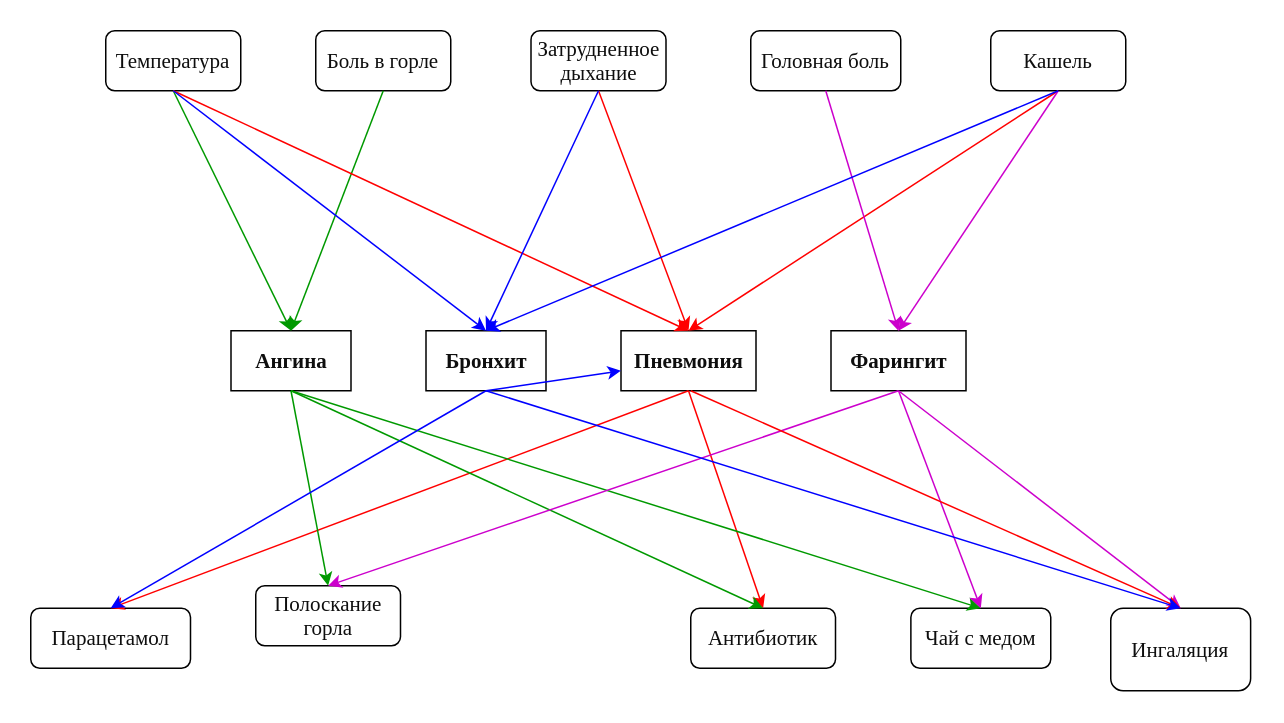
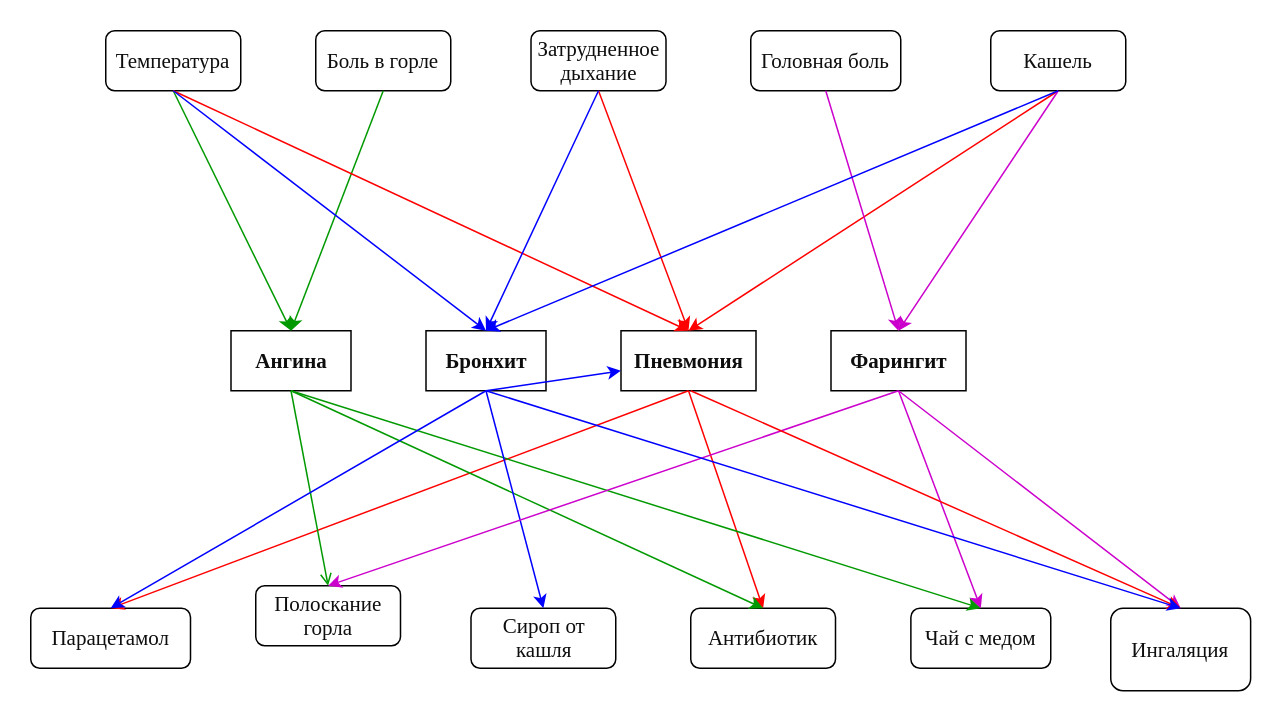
edge "Бронхит" -> "Сироп от кашля": added
edge "Ангина" -> "Полоскание горла": arrowhead classic -> open
node "Сироп от кашля": added
